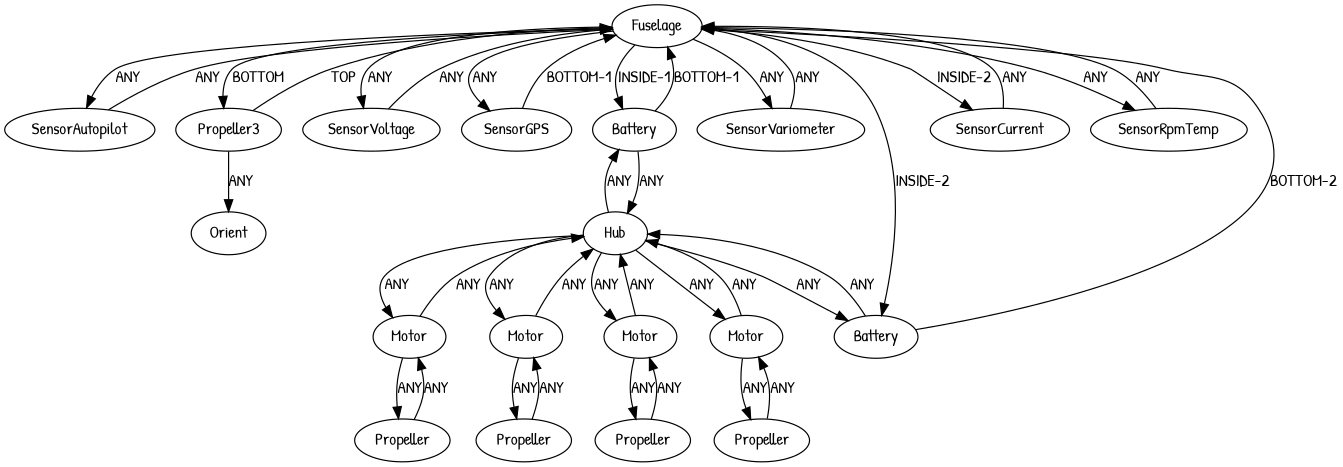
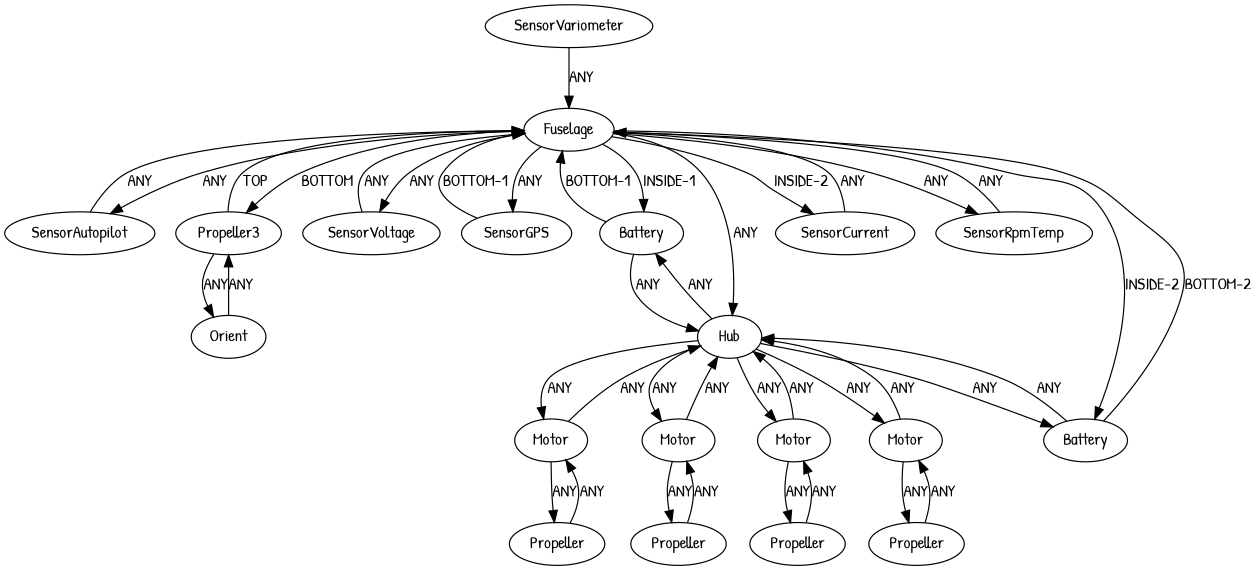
edge "Fuselage" -> "SensorVariometer": now "Fuselage" -> "Hub"
edge "Orient" -> "Propeller3": added, label "ANY"
